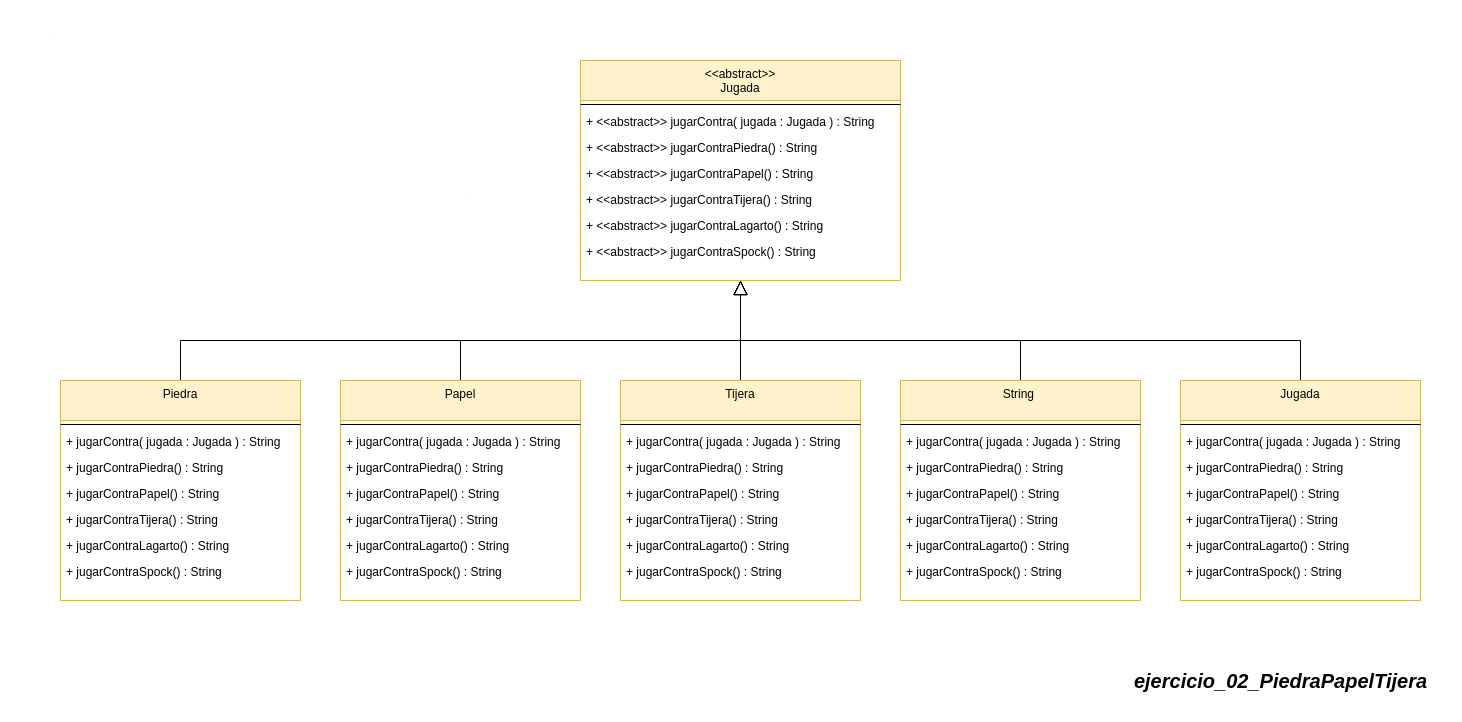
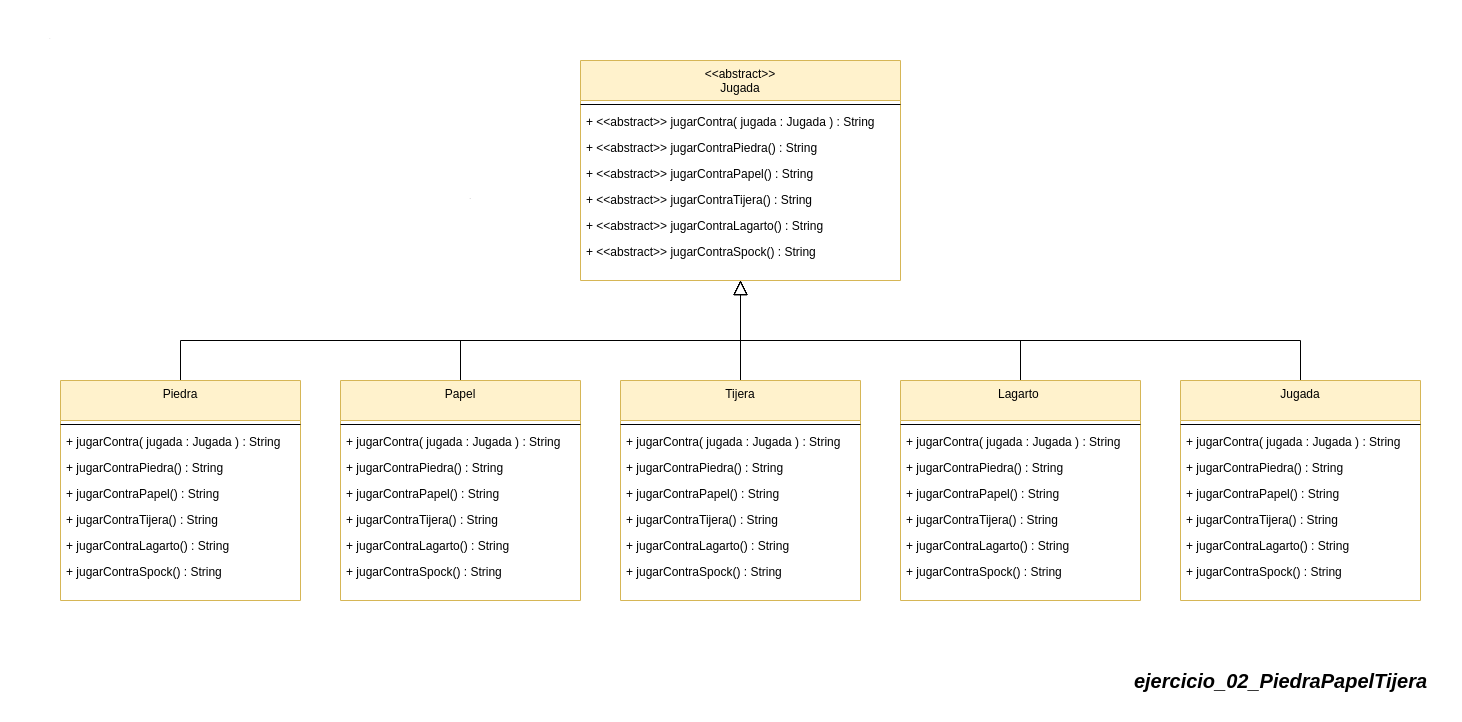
node "String": label "String" -> "Lagarto"
